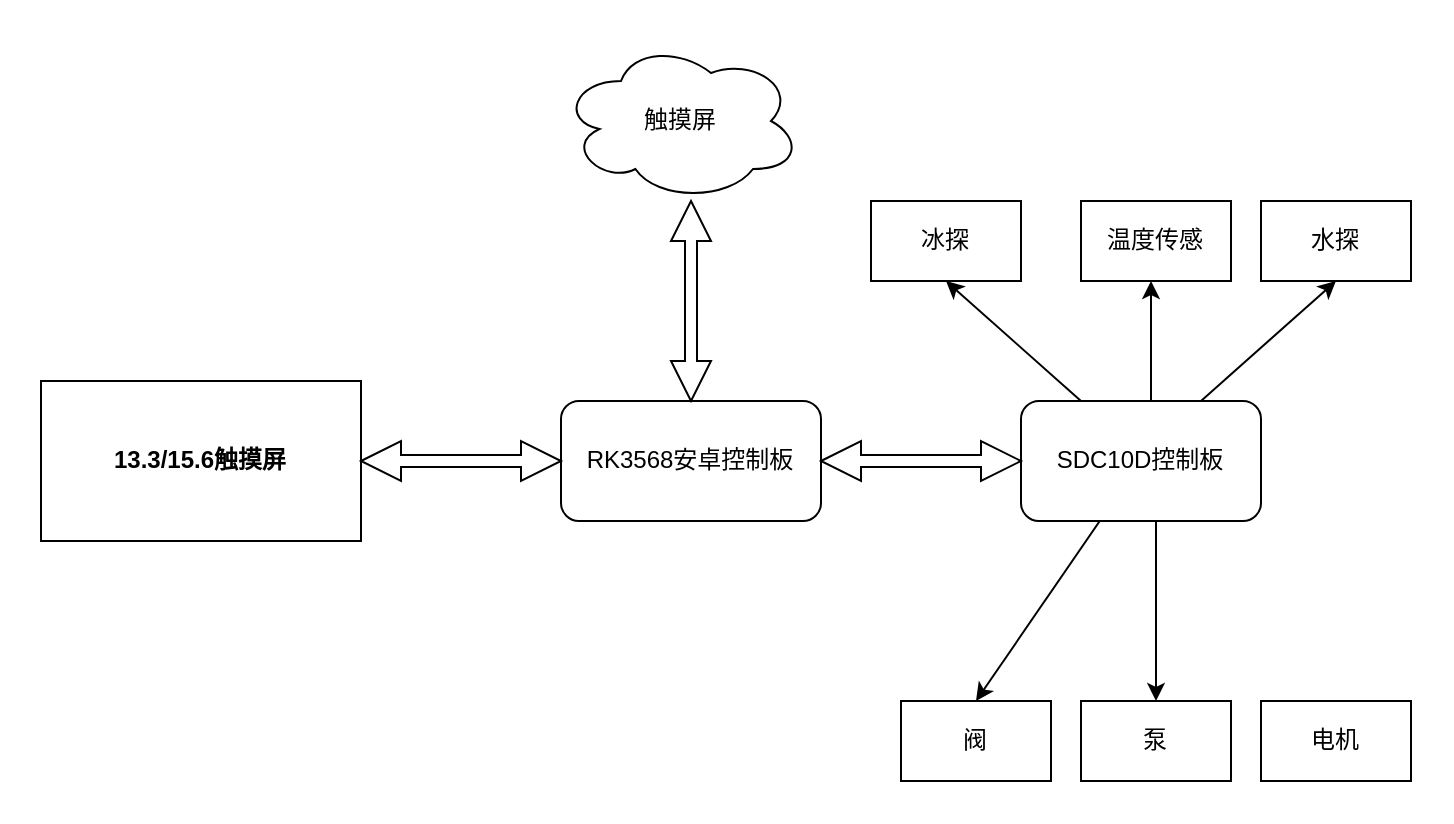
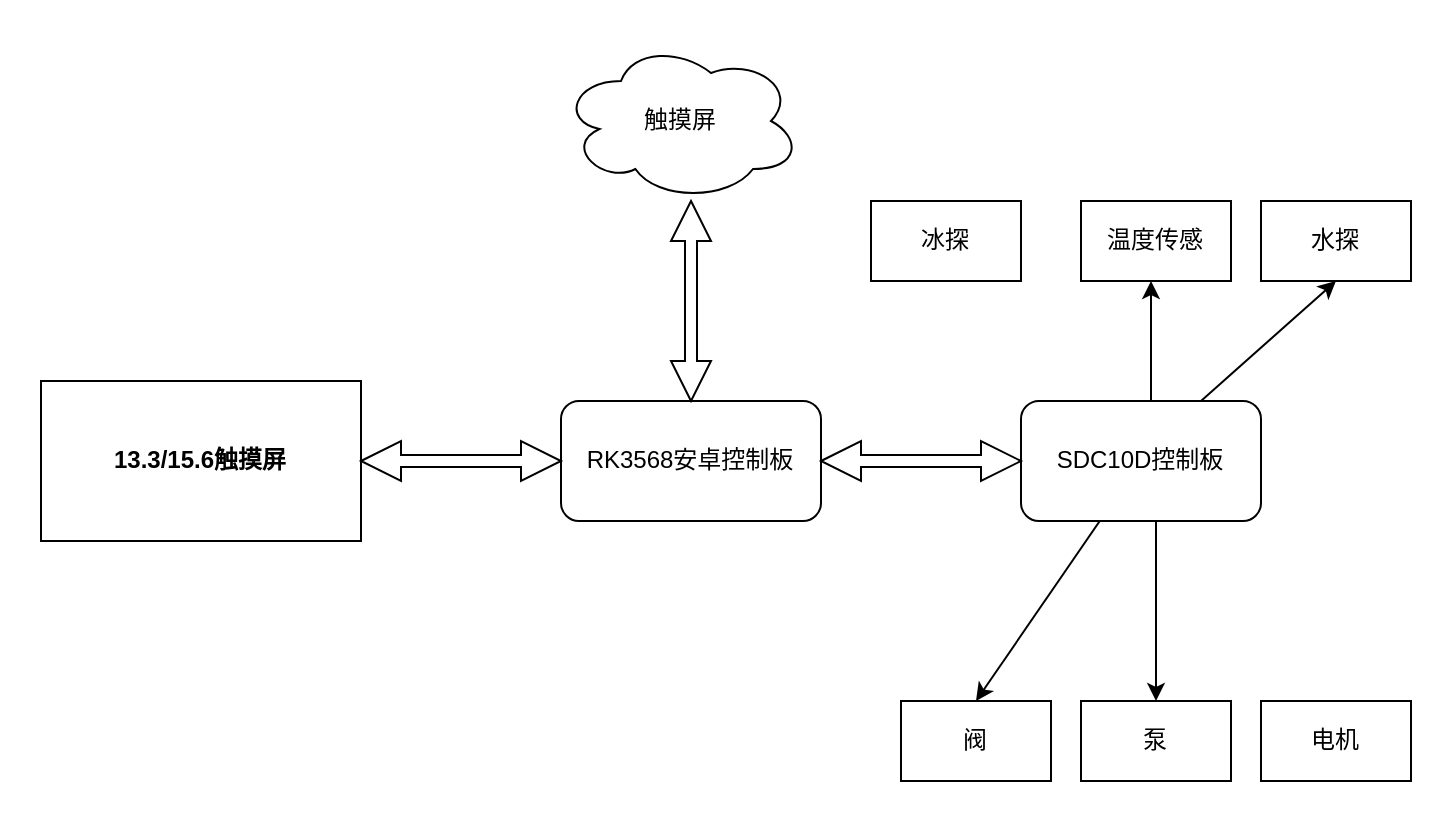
edge "SDC10D控制板" -> "冰探": removed
